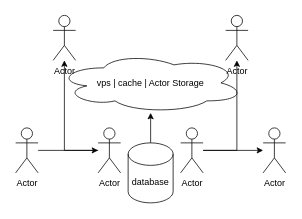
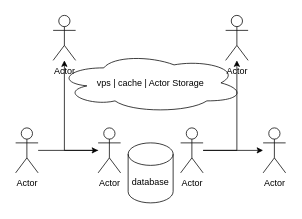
edge "database" -> "vps | cache | Actor Storage": removed
